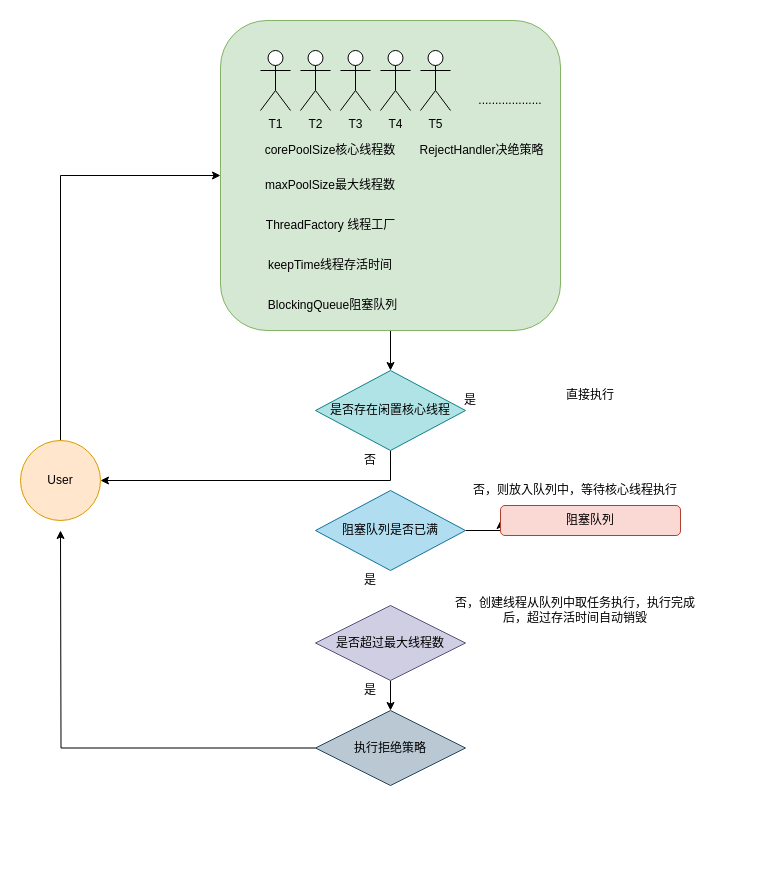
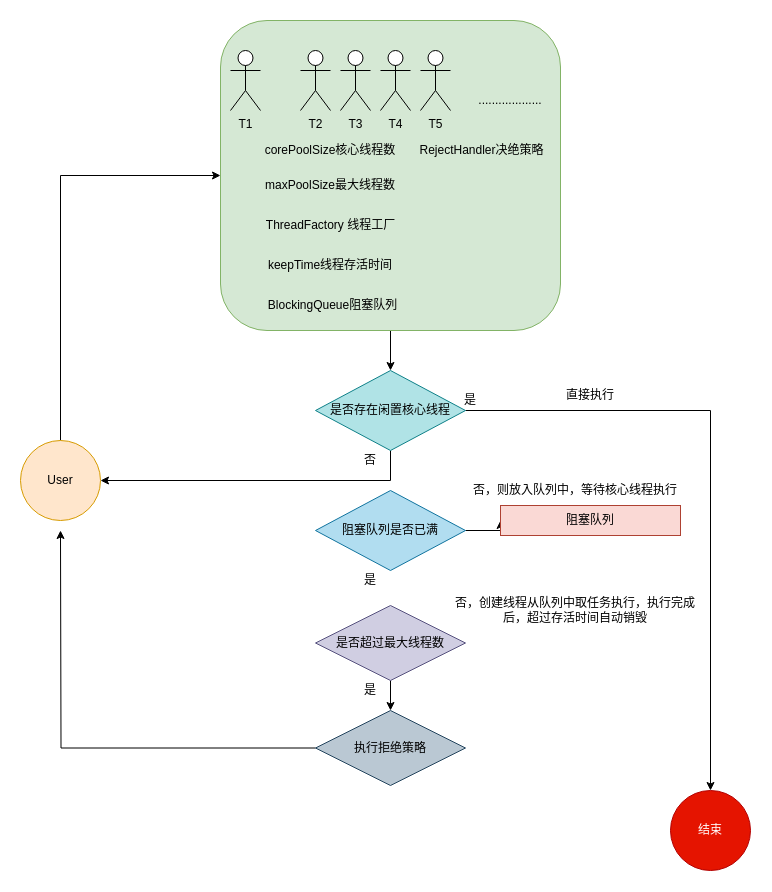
node "T1": moved (276, 81) -> (246, 81)
edge "是否存在闲置核心线程" -> "结束": added
node "阻塞队列": shape rounded rectangle -> rectangle
node "结束": added
